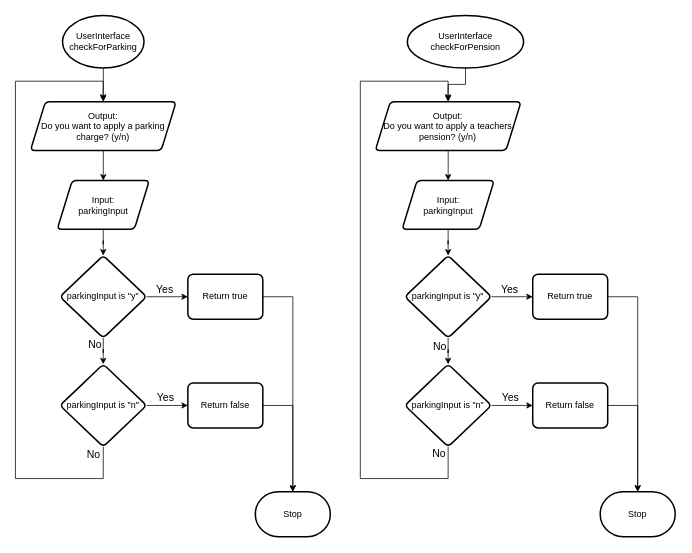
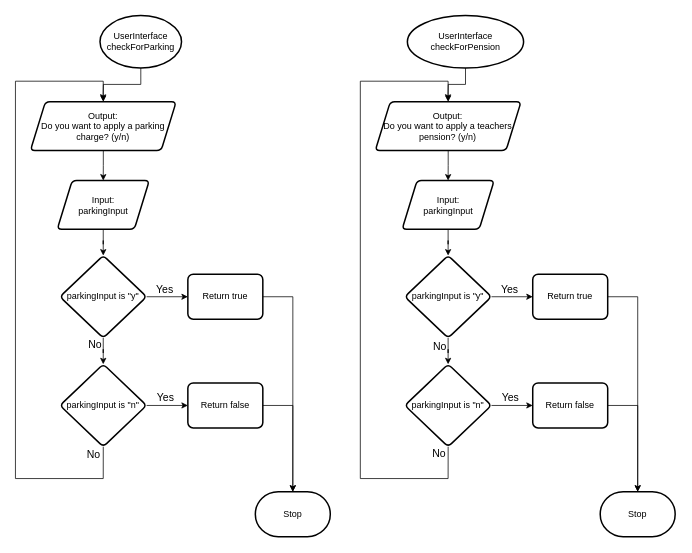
node "UserInterface checkForParking": moved (103, 42) -> (141, 42)
